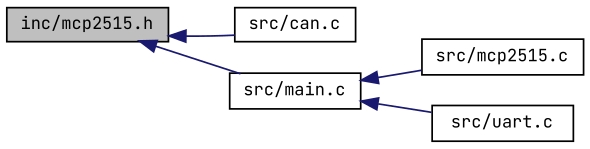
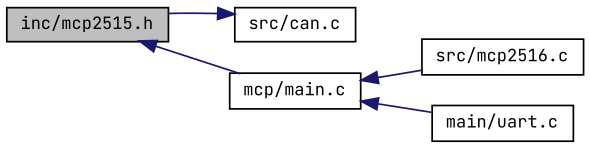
edge "src/can.c" -> "inc/mcp2515.h": reversed
node "src/mcp2515.c": label "src/mcp2515.c" -> "src/mcp2516.c"
node "src/main.c": label "src/main.c" -> "mcp/main.c"
node "src/uart.c": label "src/uart.c" -> "main/uart.c"
